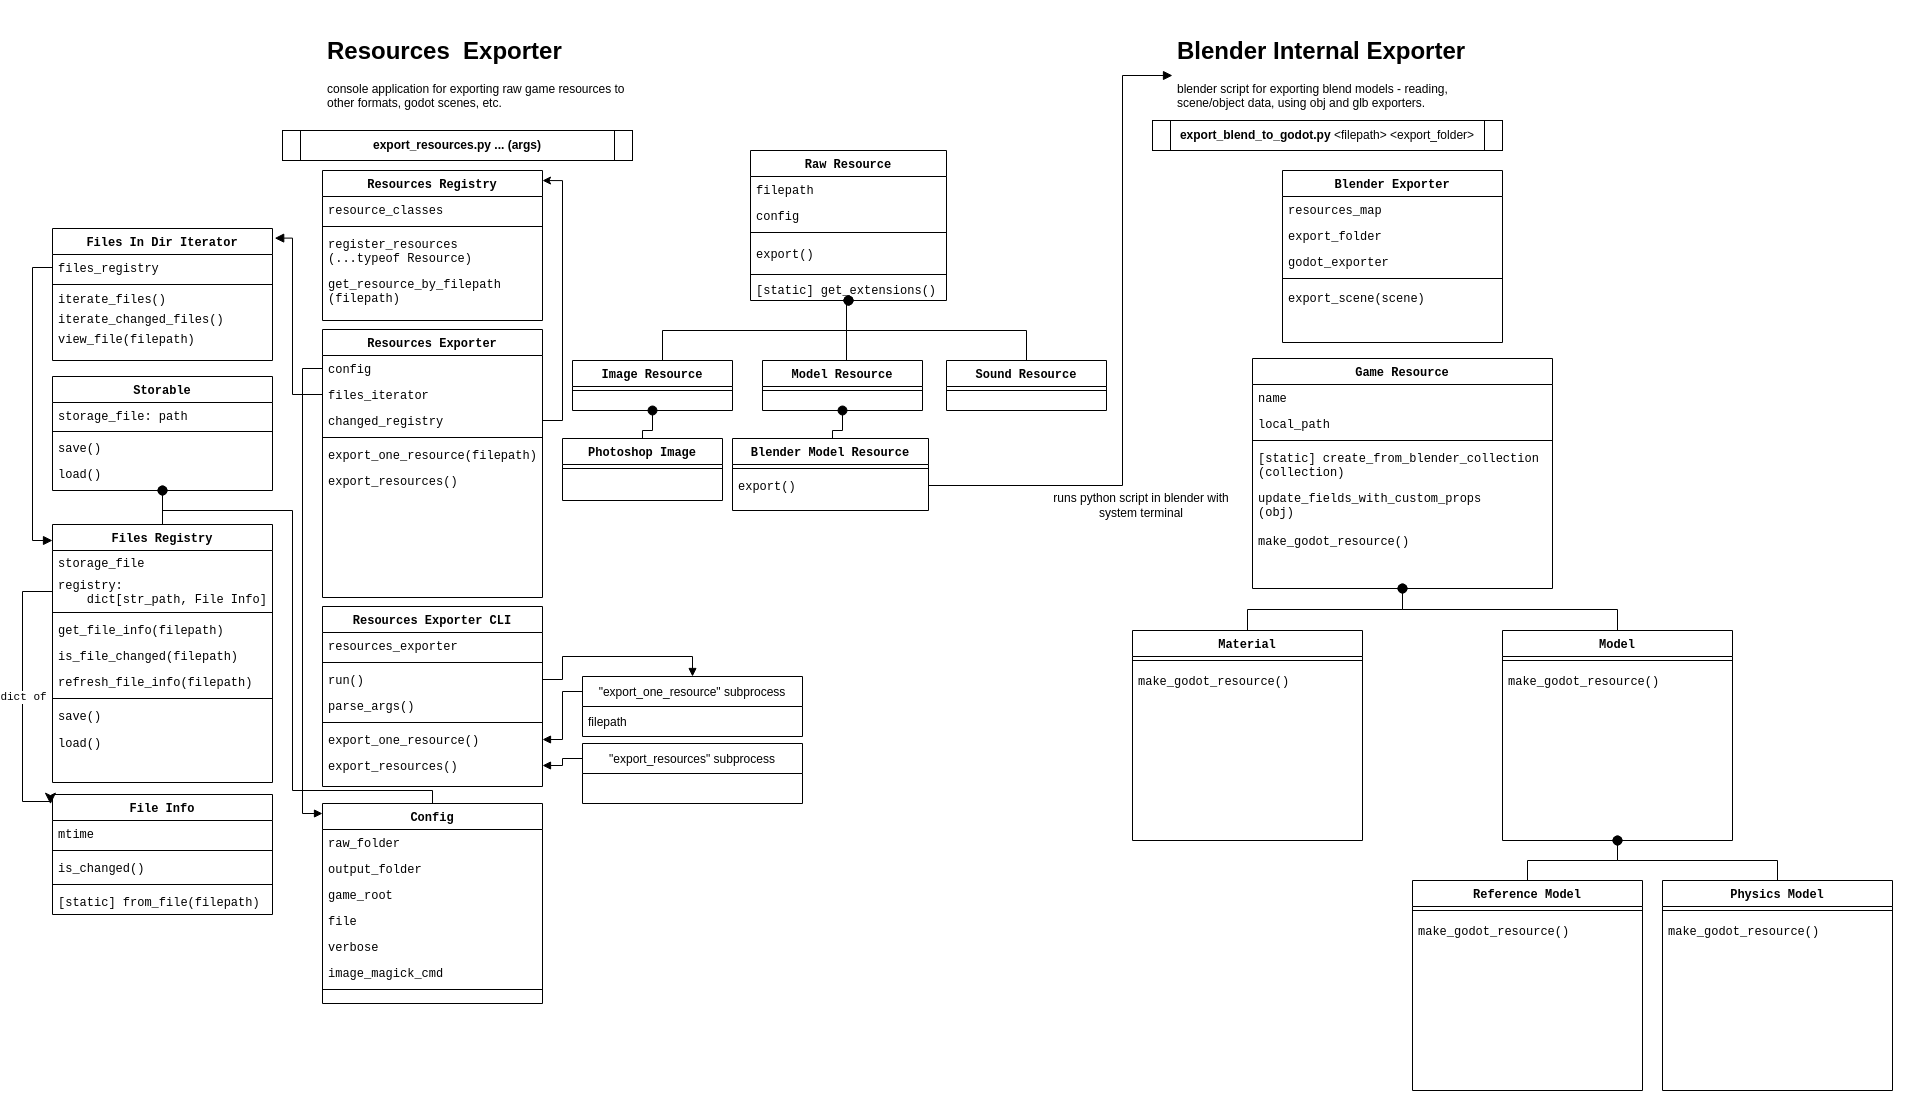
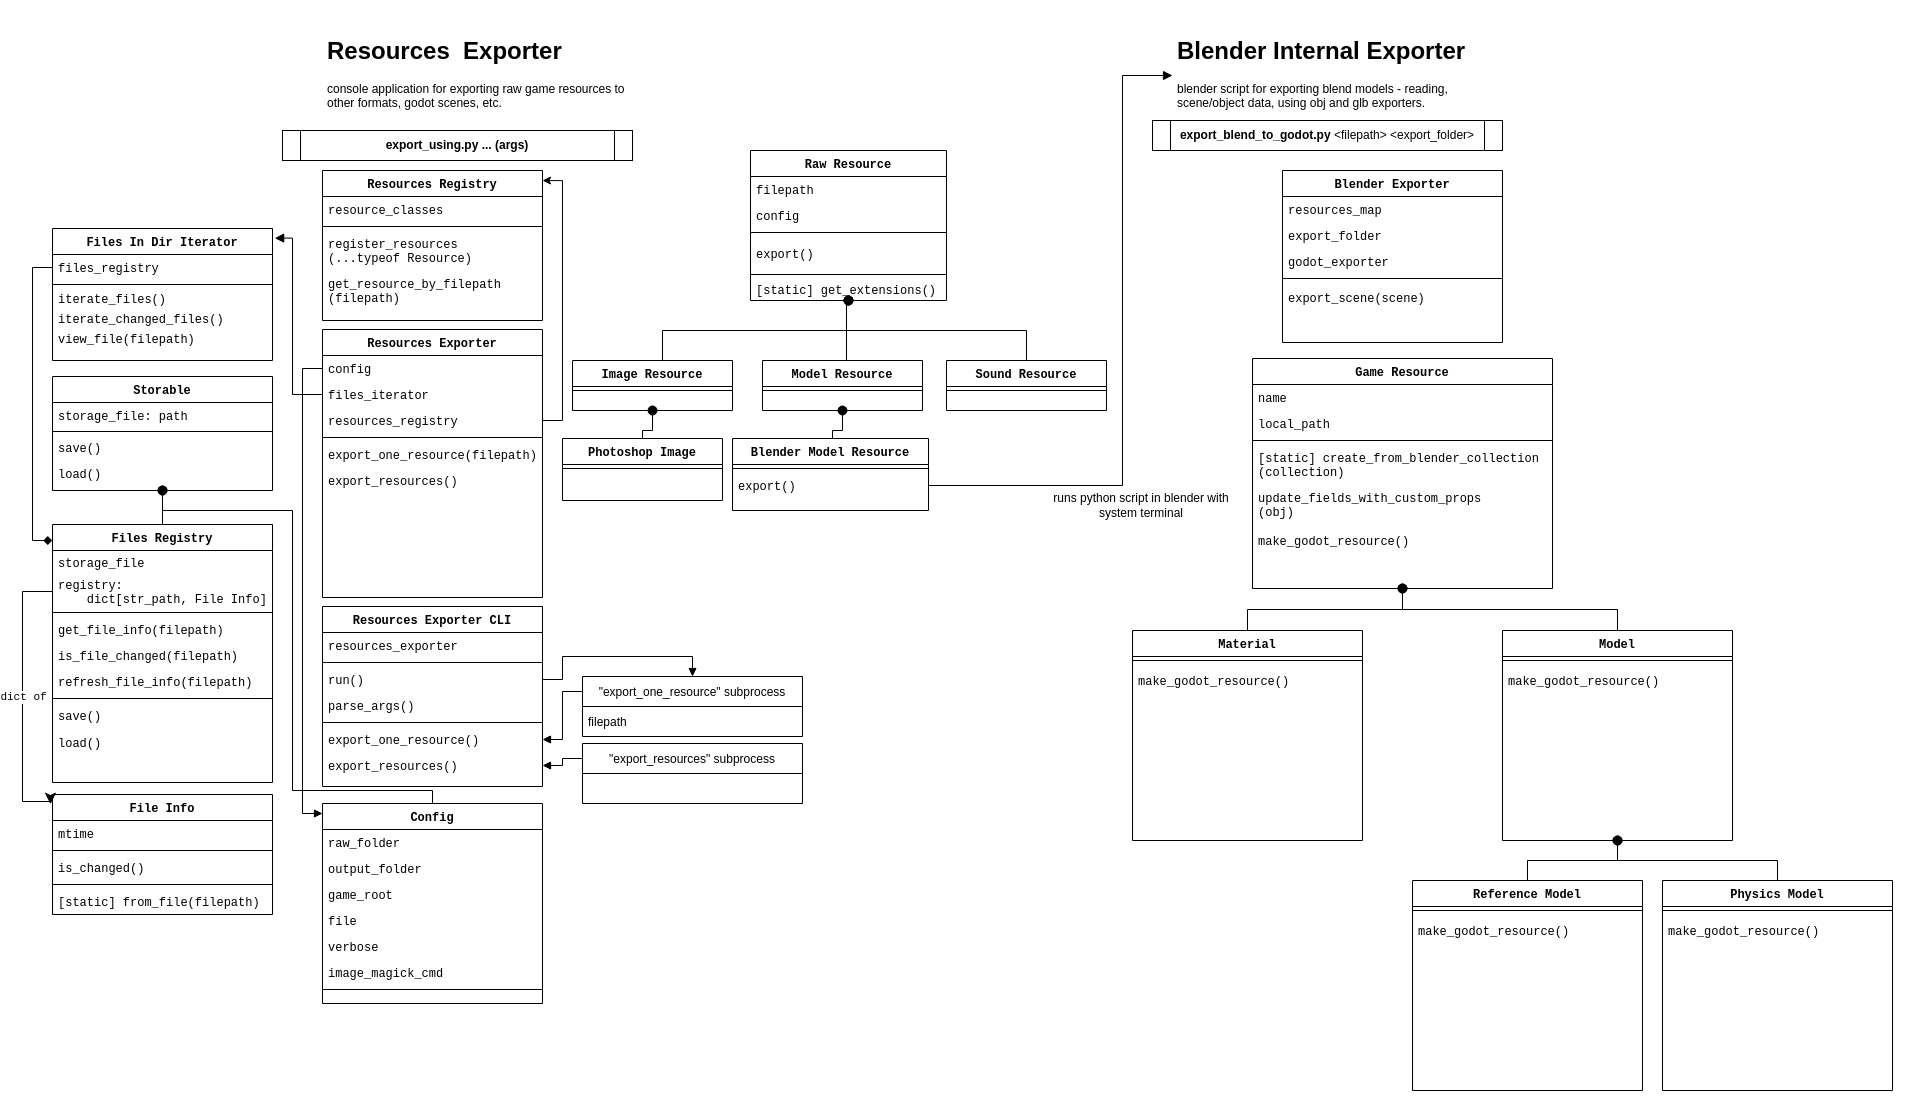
node "export_resources.py ... (args)": label "export_resources.py ... (args)" -> "export_using.py ... (args)"
node "changed_registry": label "changed_registry" -> "resources_registry"
edge "files_registry" -> "Files Registry": arrowhead block -> diamond
